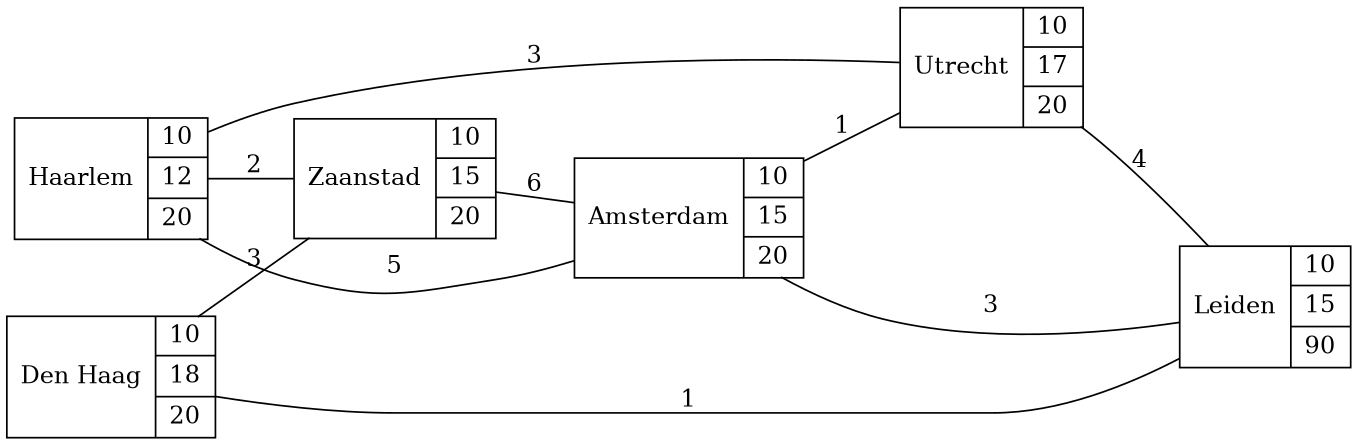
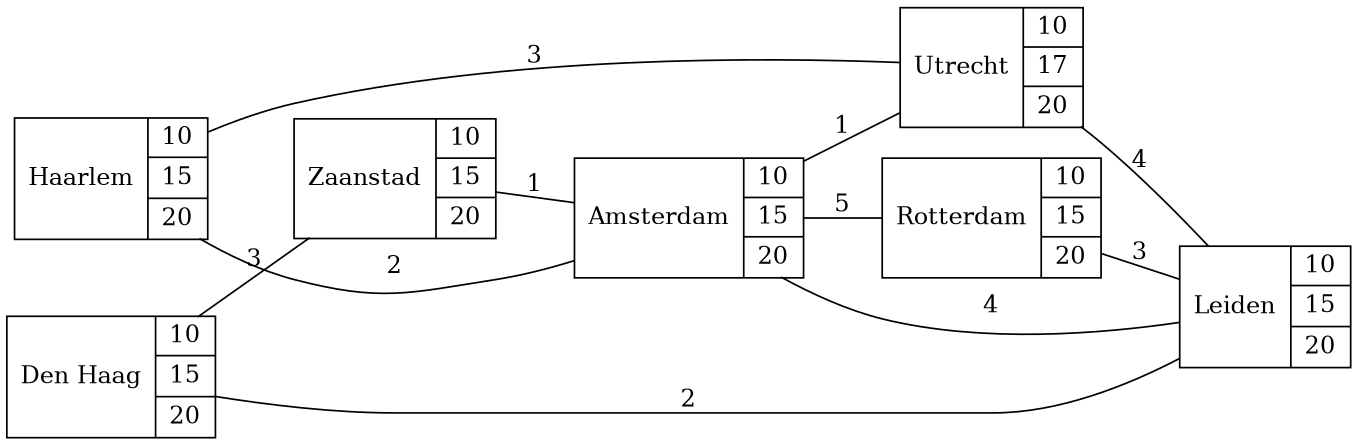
node "Haarlem": text "12" -> "15"
edge "Haarlem" -- "Zaanstad": removed, label "2"
edge "Zaanstad" -- "Amsterdam": label "6" -> "1"
node "Rotterdam": added
edge "Haarlem" -- "Amsterdam": label "5" -> "2"
edge "Amsterdam" -- "Leiden": label "3" -> "4"
node "Leiden": text "90" -> "20"
node "Den Haag": text "18" -> "15"
edge "Leiden" -- "Den Haag": label "1" -> "2"
